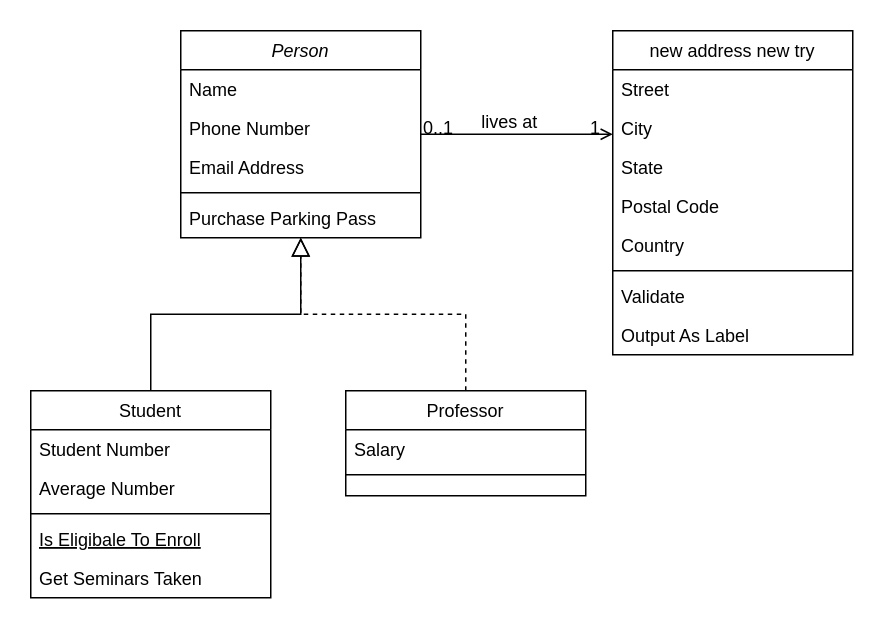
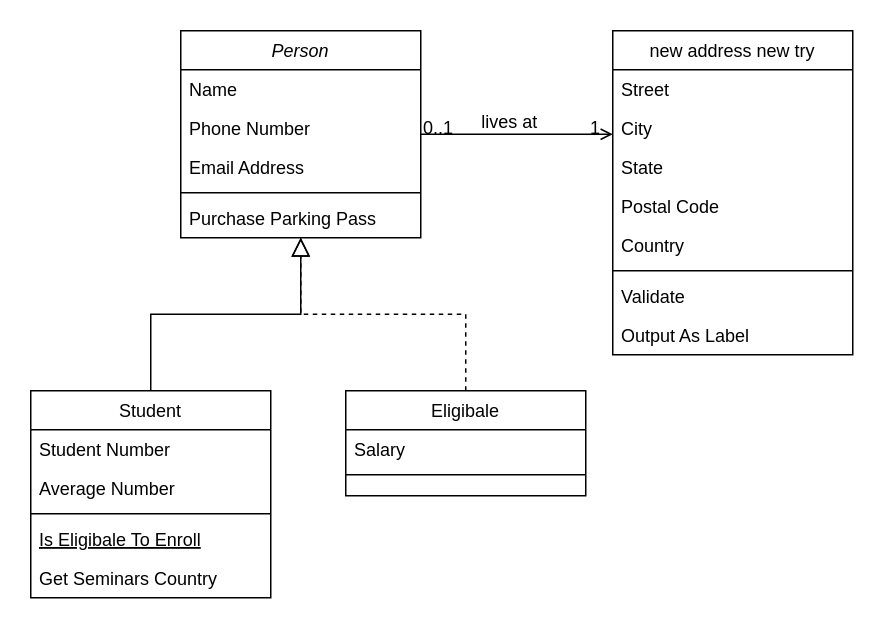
node "Professor": label "Professor" -> "Eligibale"
node "Get Seminars Taken": label "Get Seminars Taken" -> "Get Seminars Country"
